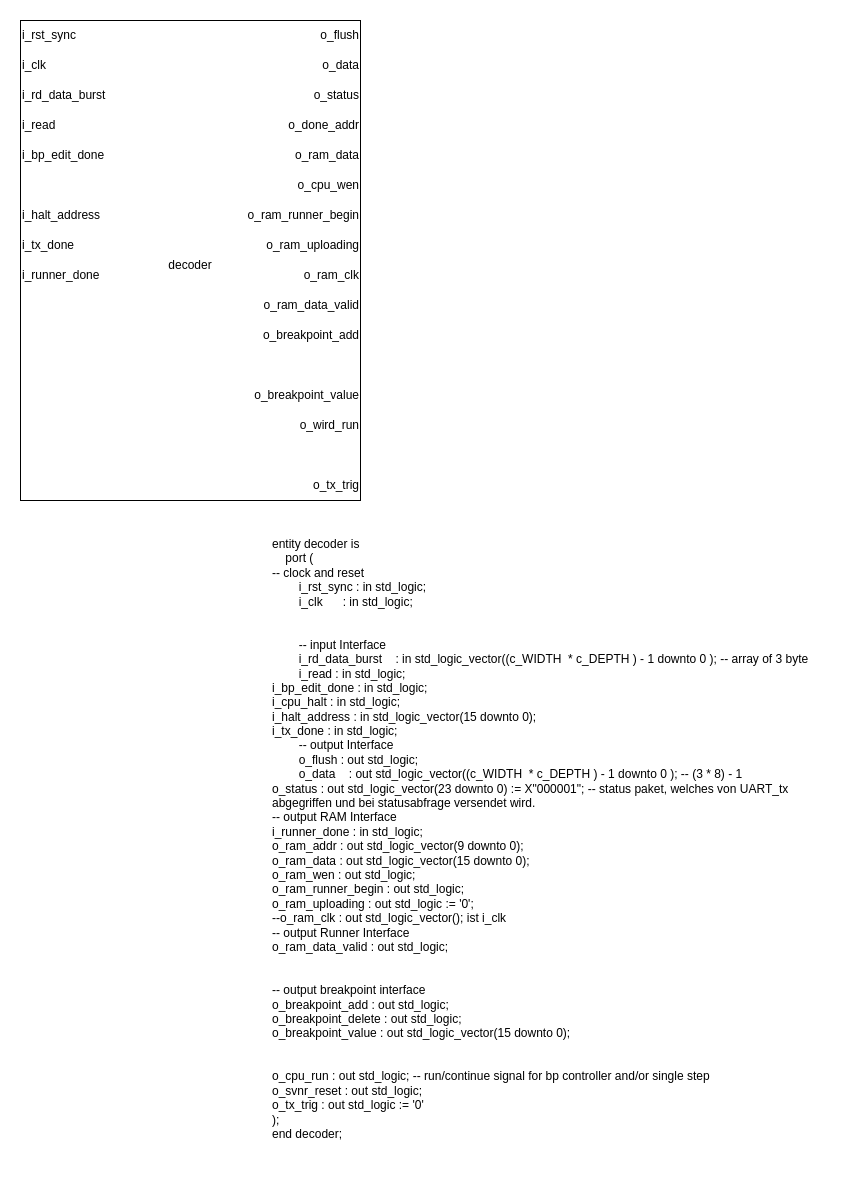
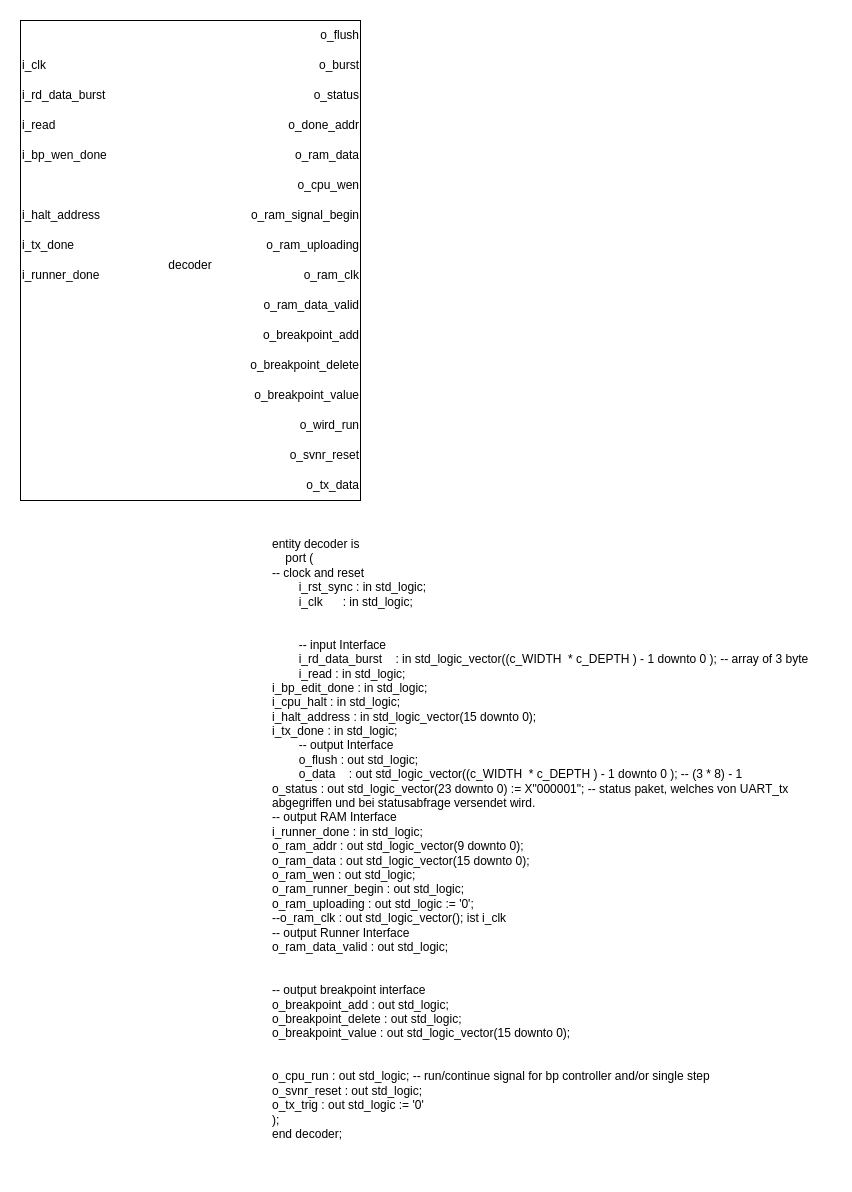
node "i_rst_sync": removed
node "o_data": label "o_data" -> "o_burst"
node "i_bp_edit_done": label "i_bp_edit_done" -> "i_bp_wen_done"
node "o_ram_runner_begin": label "o_ram_runner_begin" -> "o_ram_signal_begin"
node "o_breakpoint_delete": added
node "o_svnr_reset": added
node "o_tx_trig": label "o_tx_trig" -> "o_tx_data"
